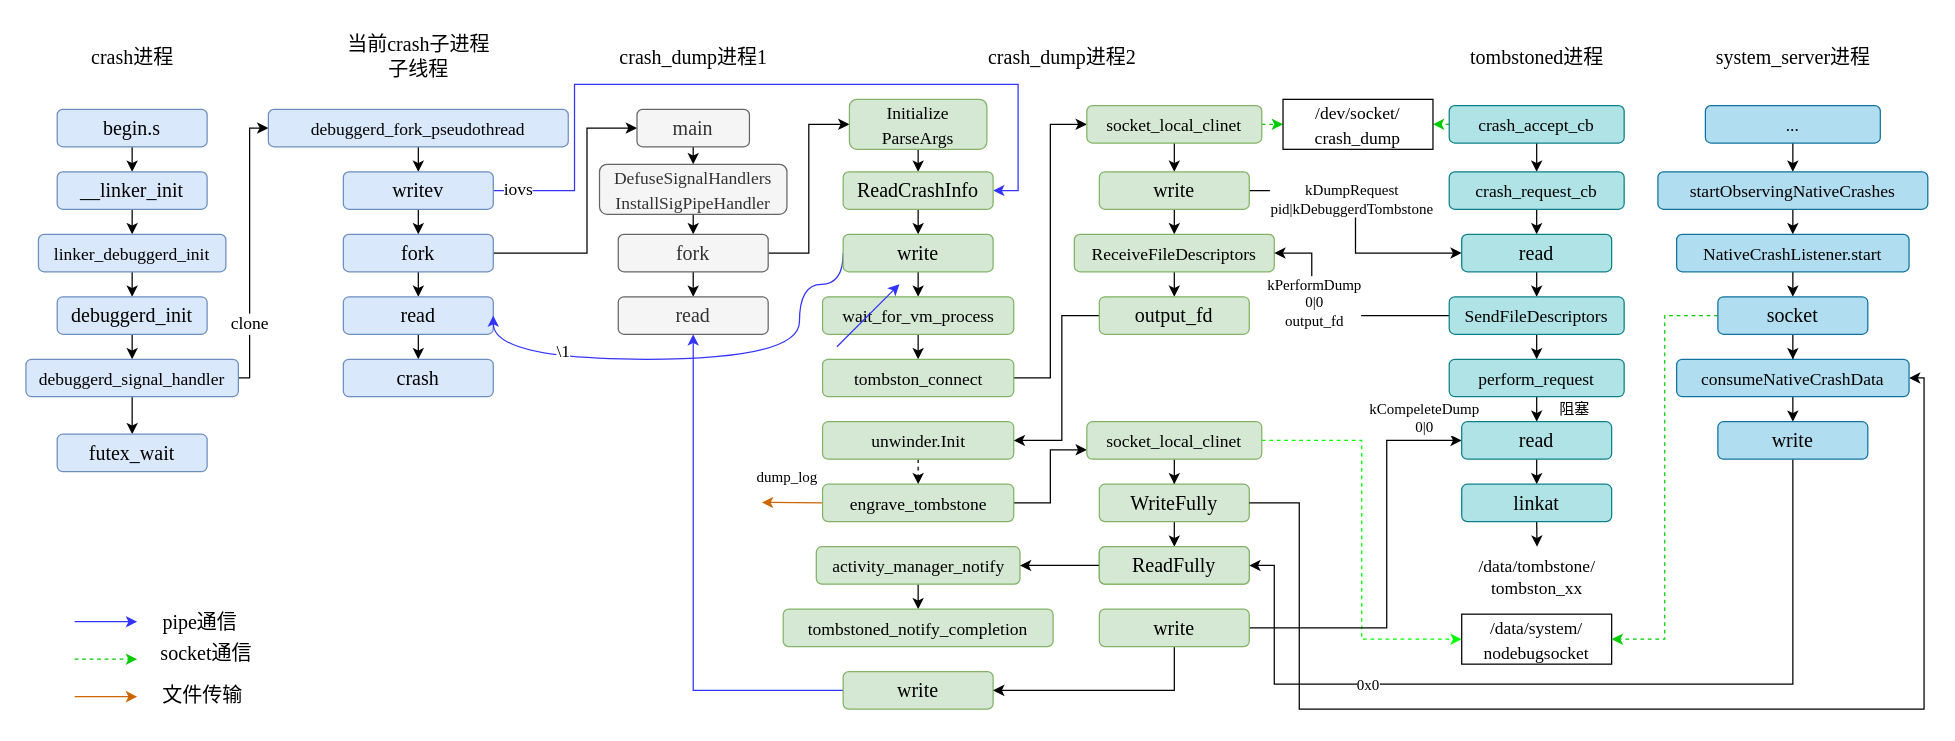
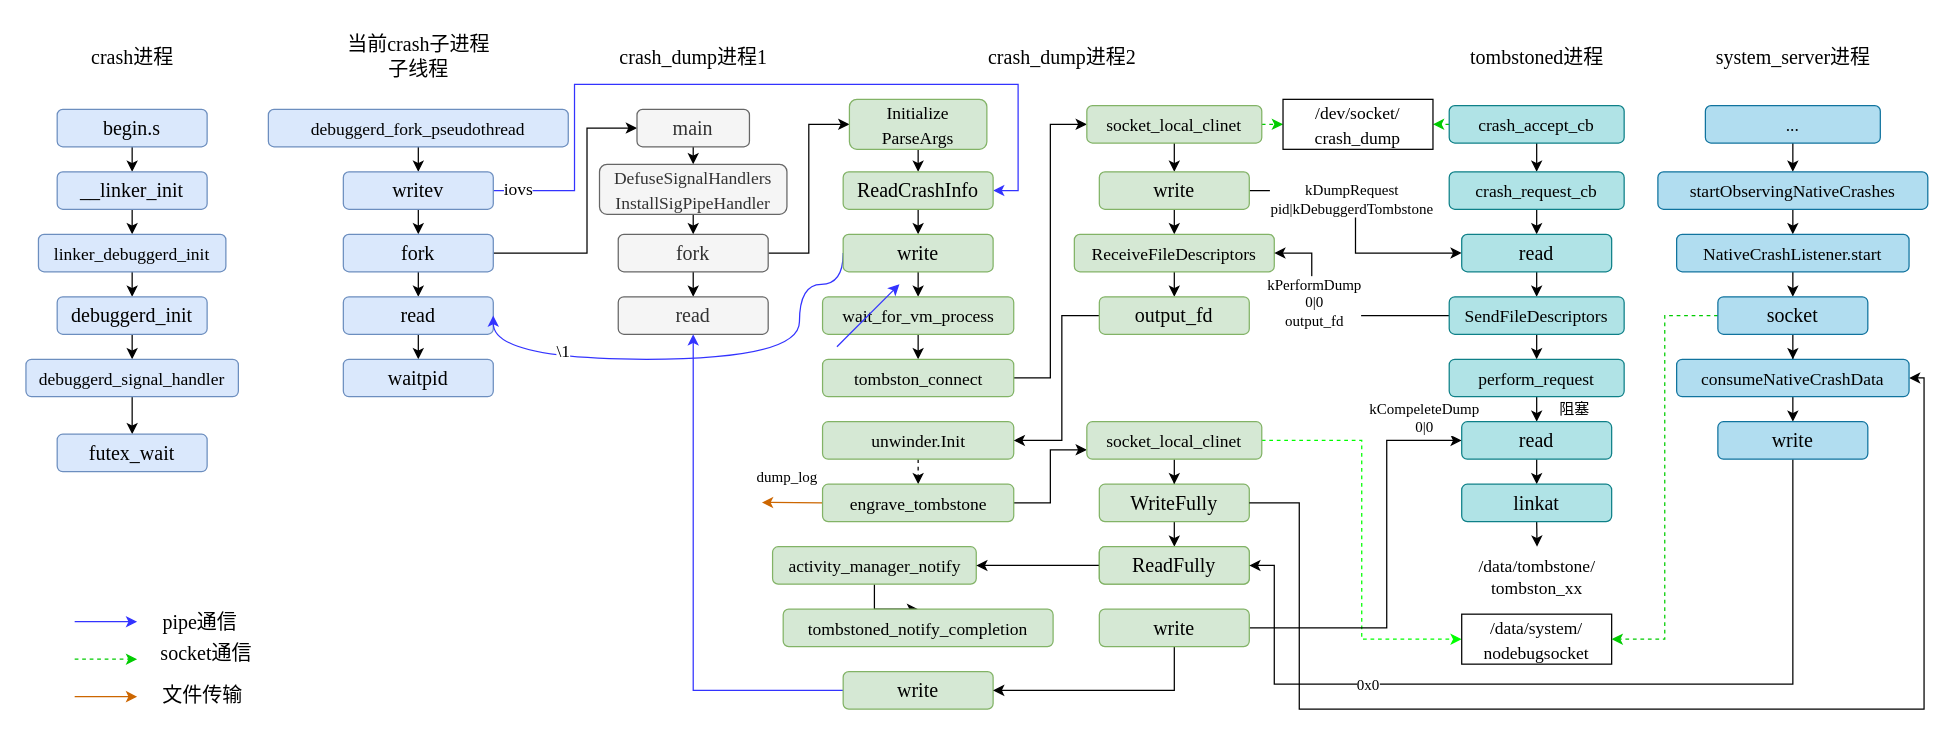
edge "debuggerd_signal_handler" -> "debuggerd_fork_pseudothread": removed, label "clone"
node "crash": label "crash" -> "waitpid"
node "activity_manager_notify": moved (918, 566) -> (874, 566)
